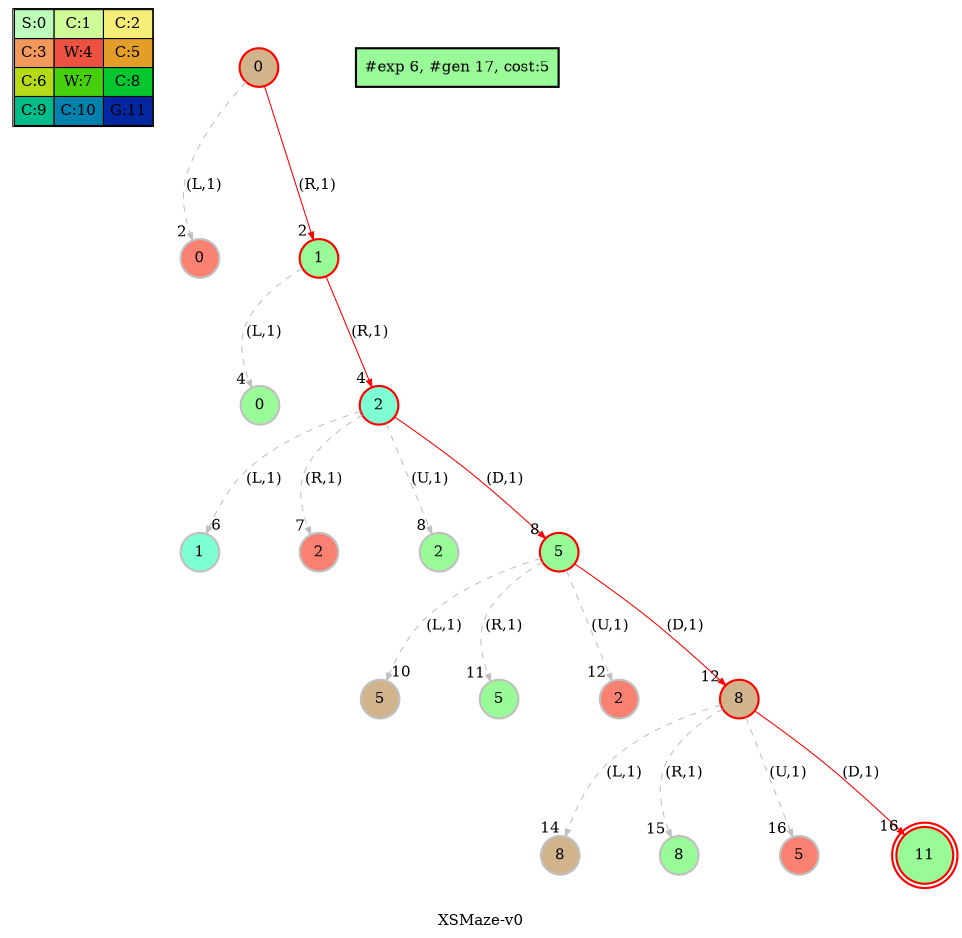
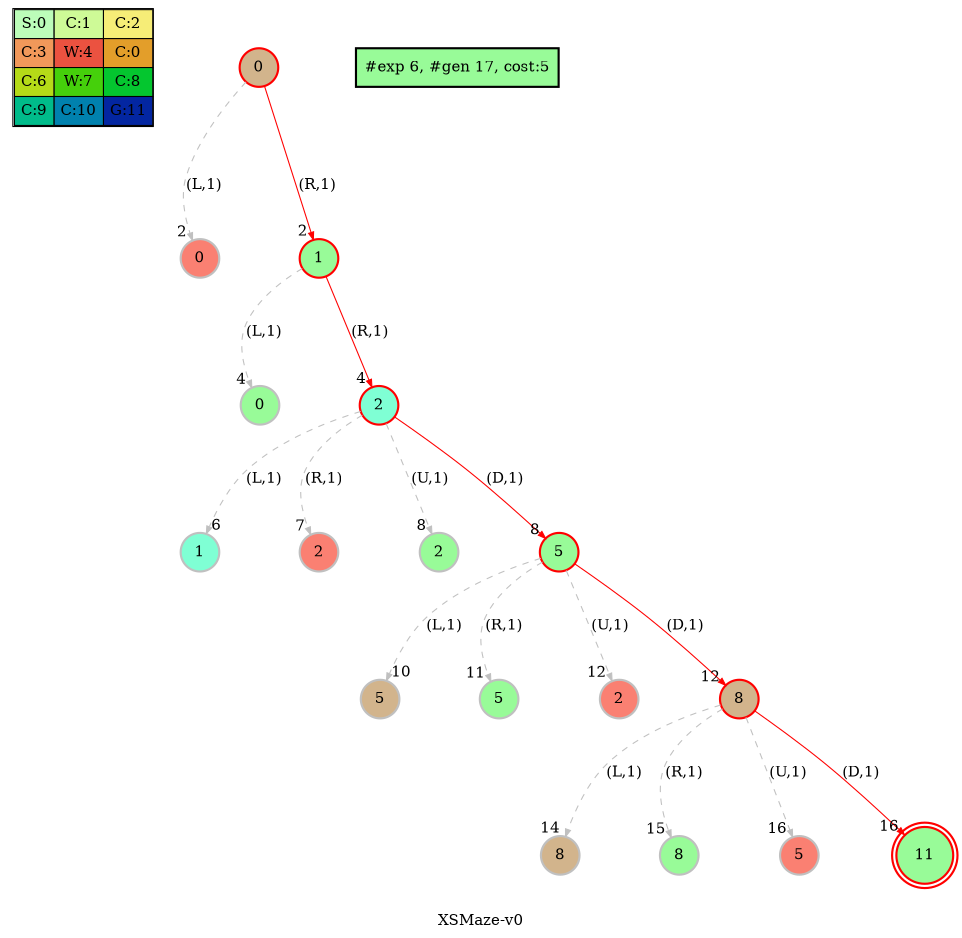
node "S:0": text "C:5" -> "C:0"
